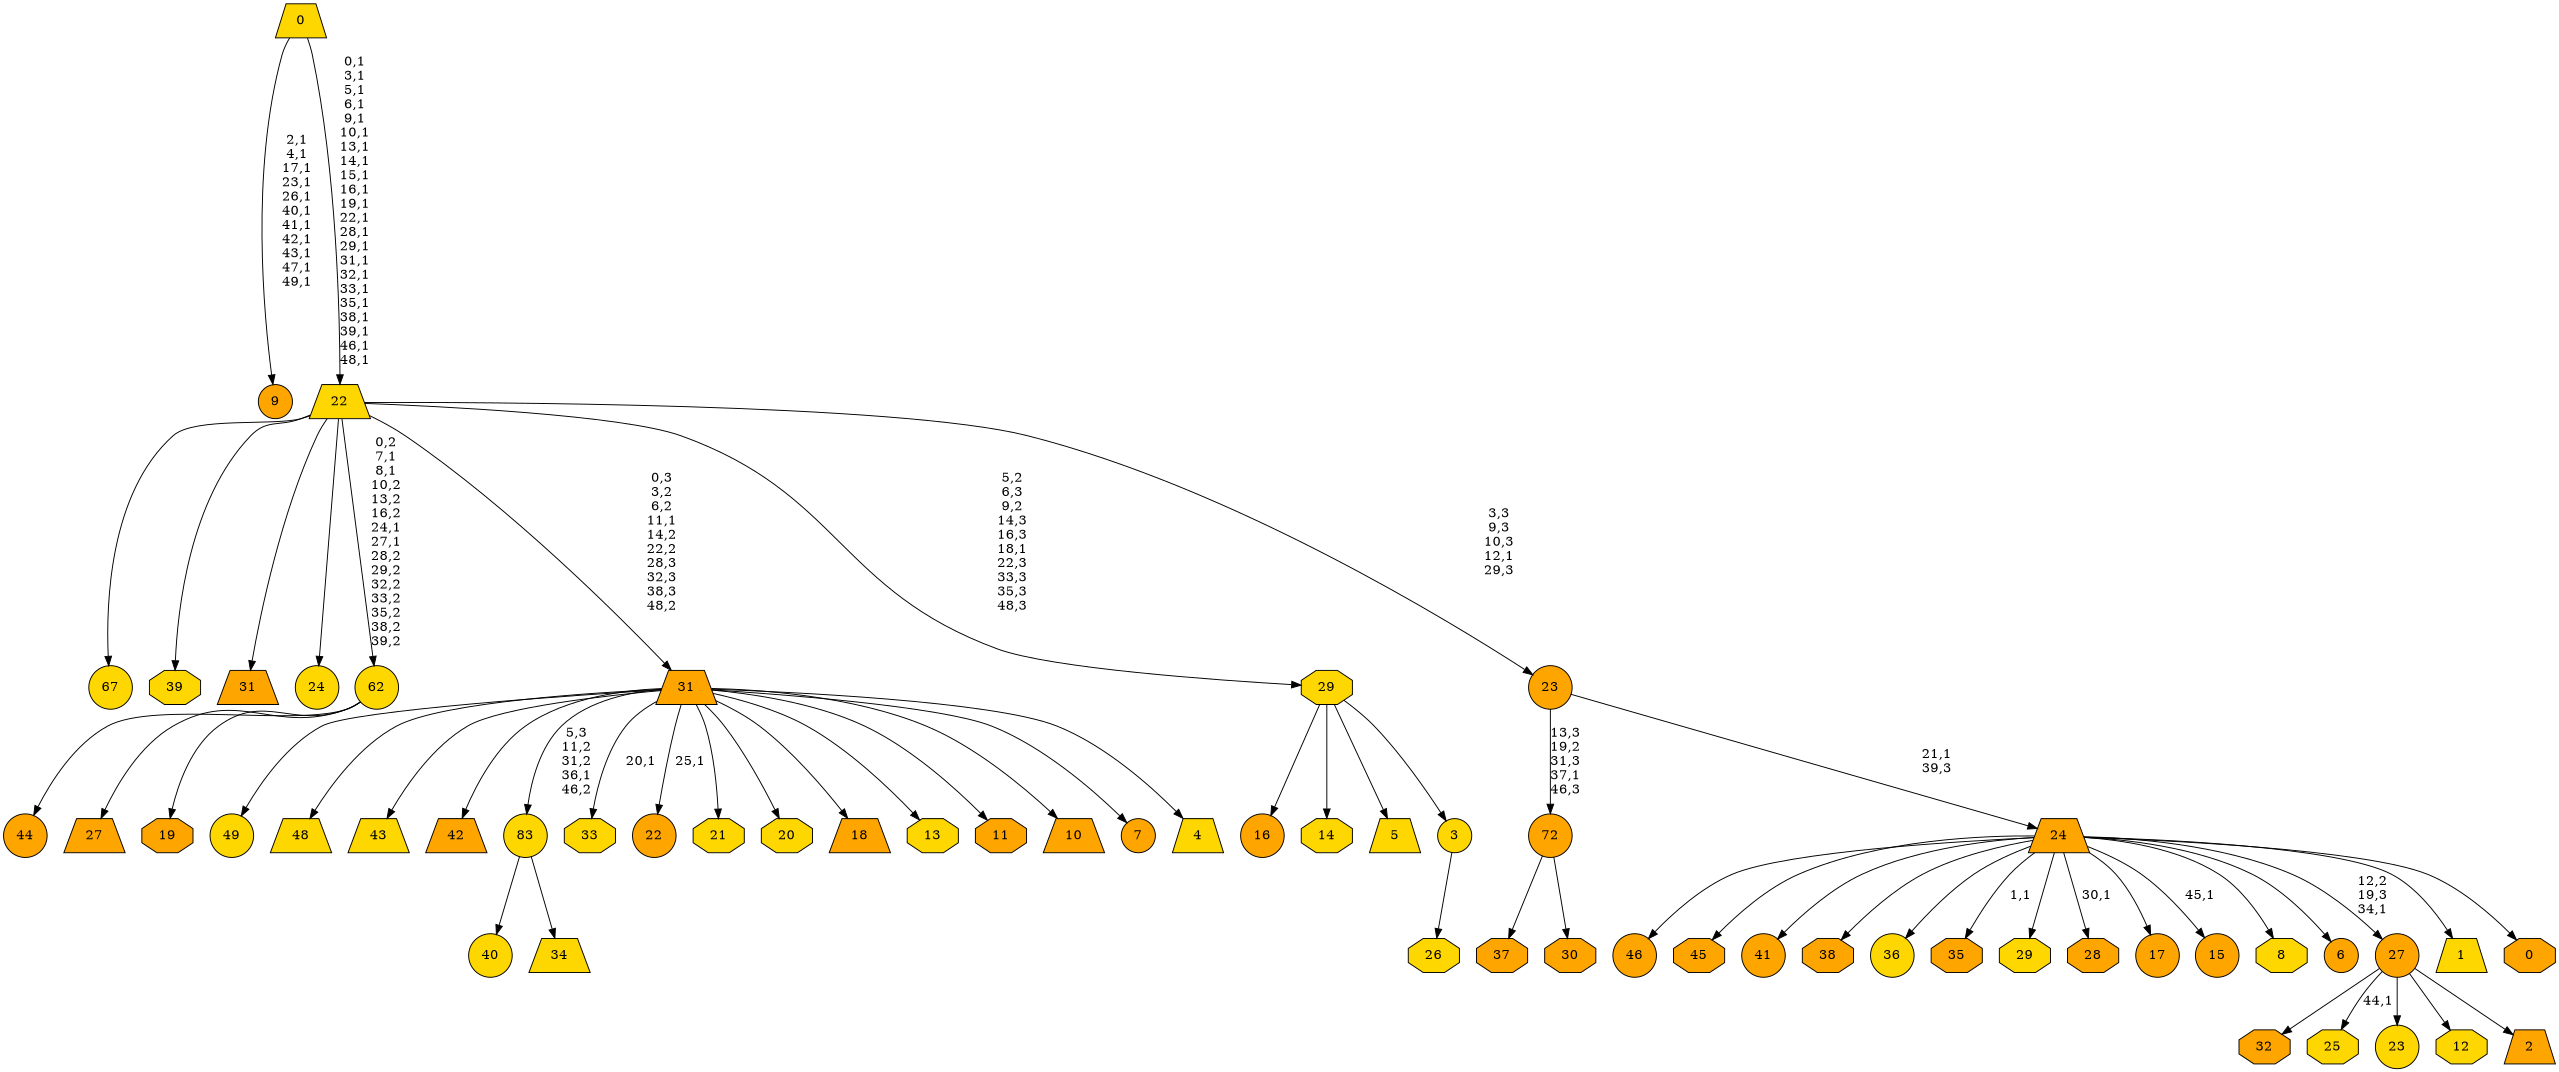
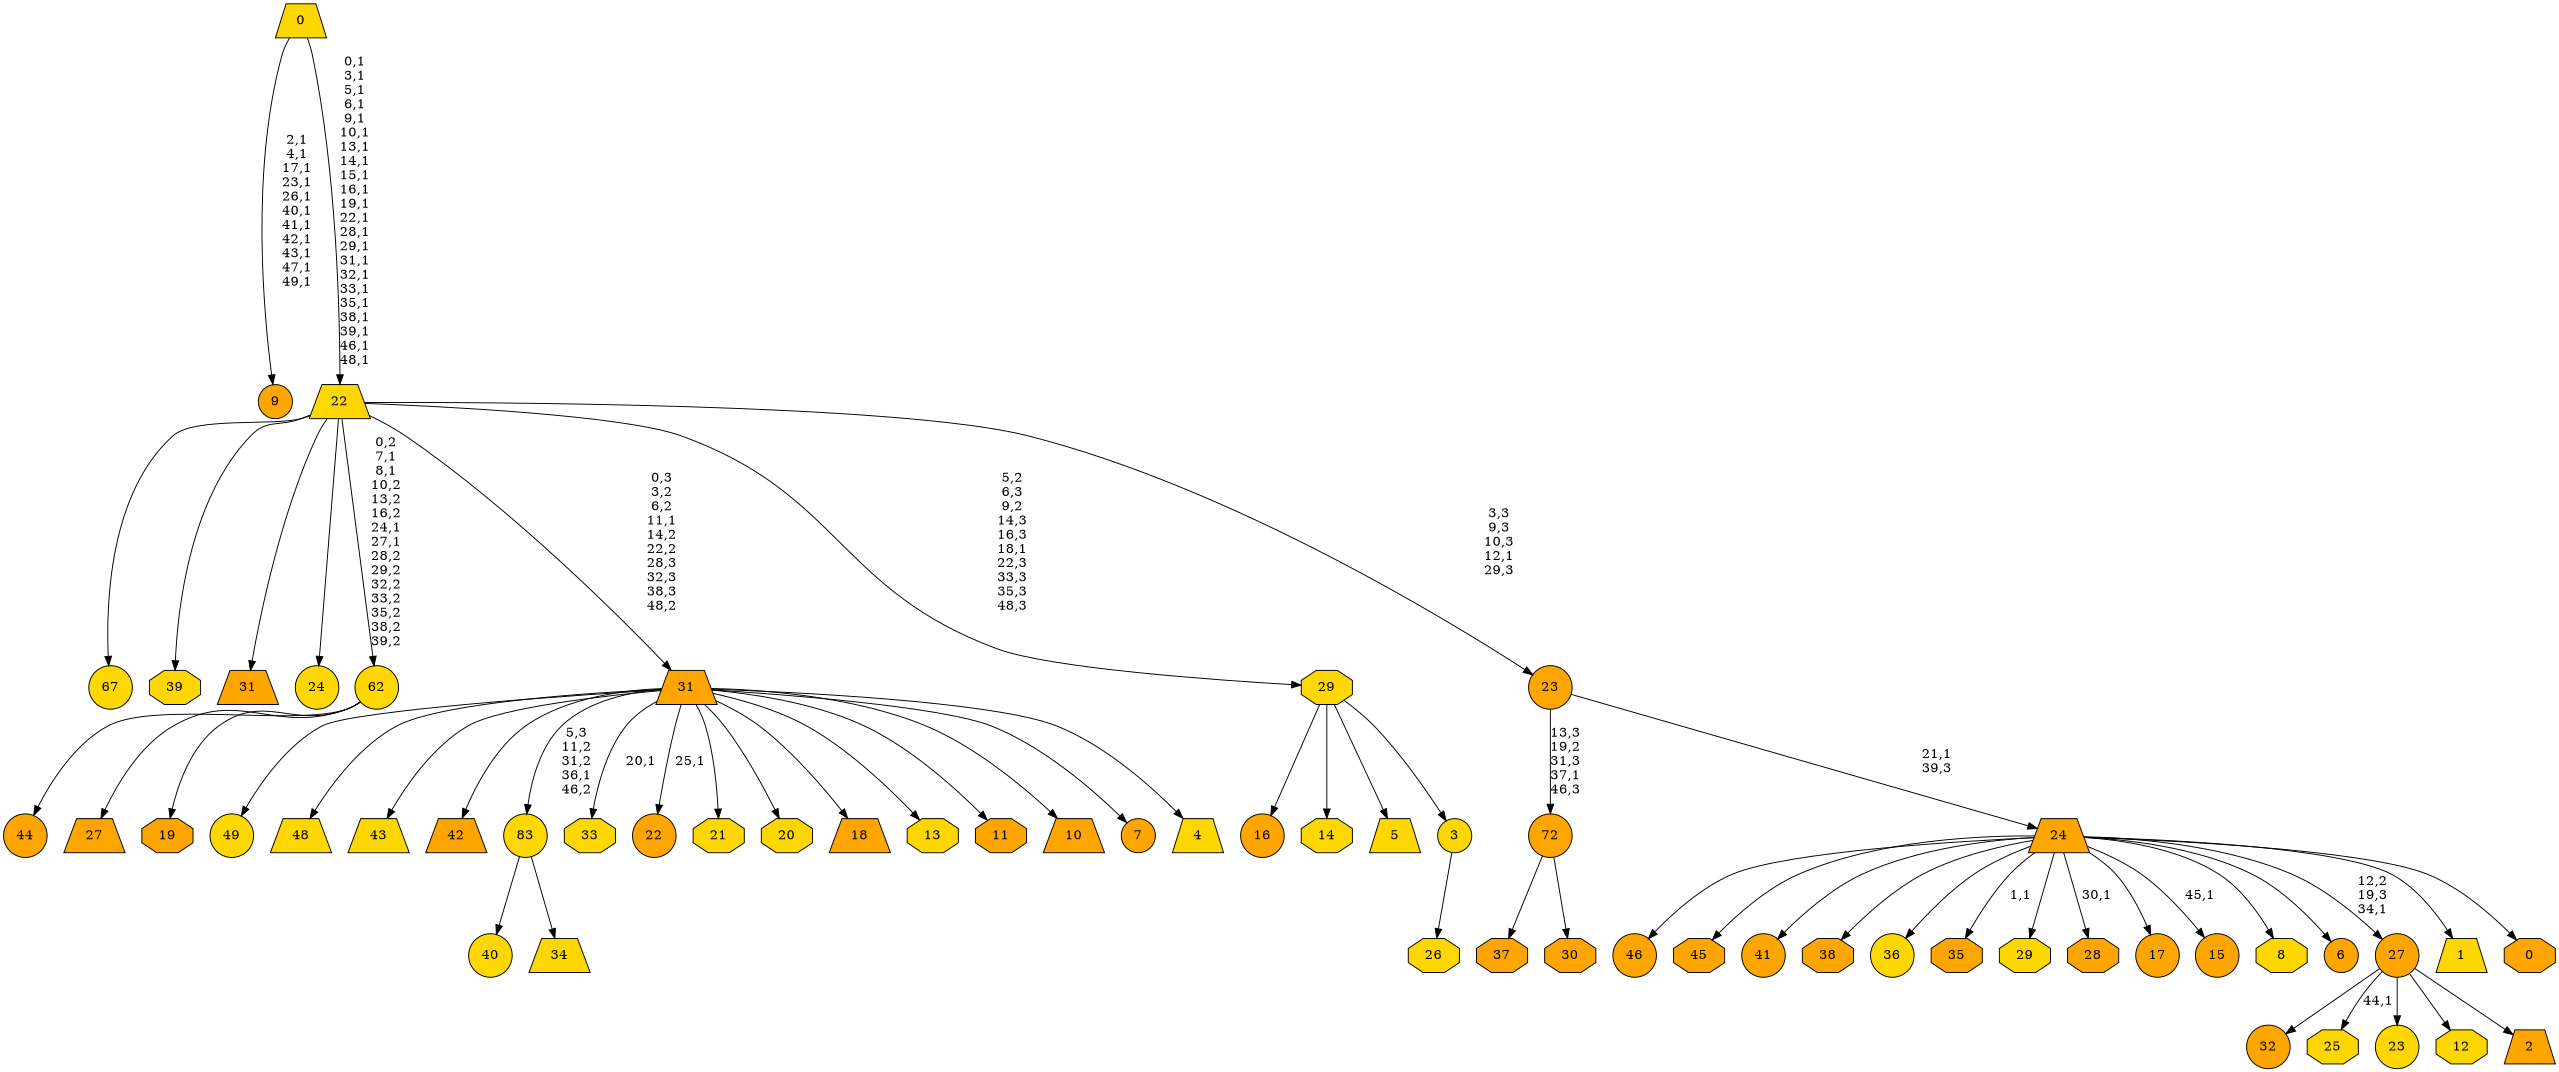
node "32": shape octagon -> circle
